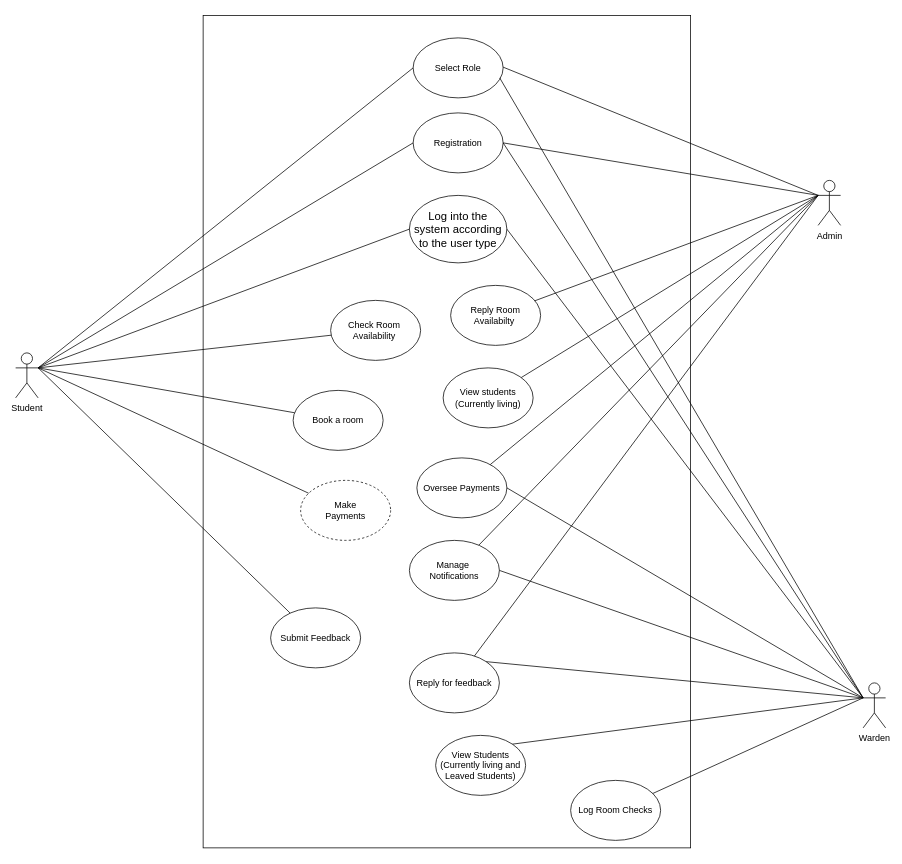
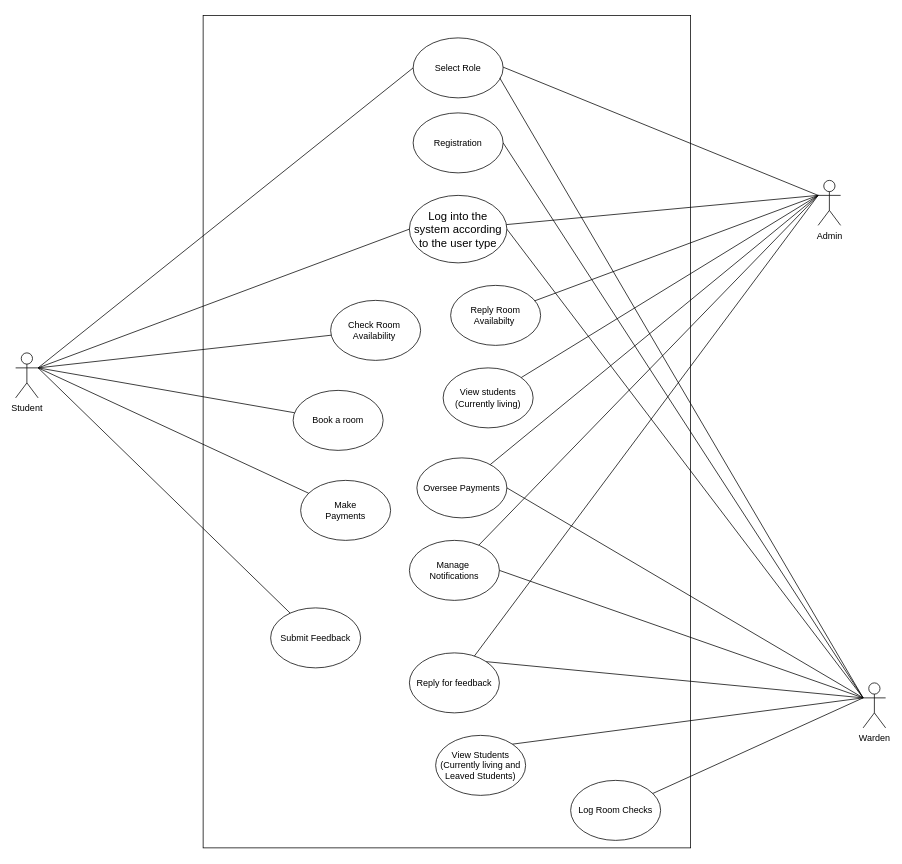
edge "Registration" -- "Admin": removed
edge "Admin" -- "Log into the system according to the user type": added
edge "Registration" -- "Student": removed
node "Make Payments": style dashed -> solid
